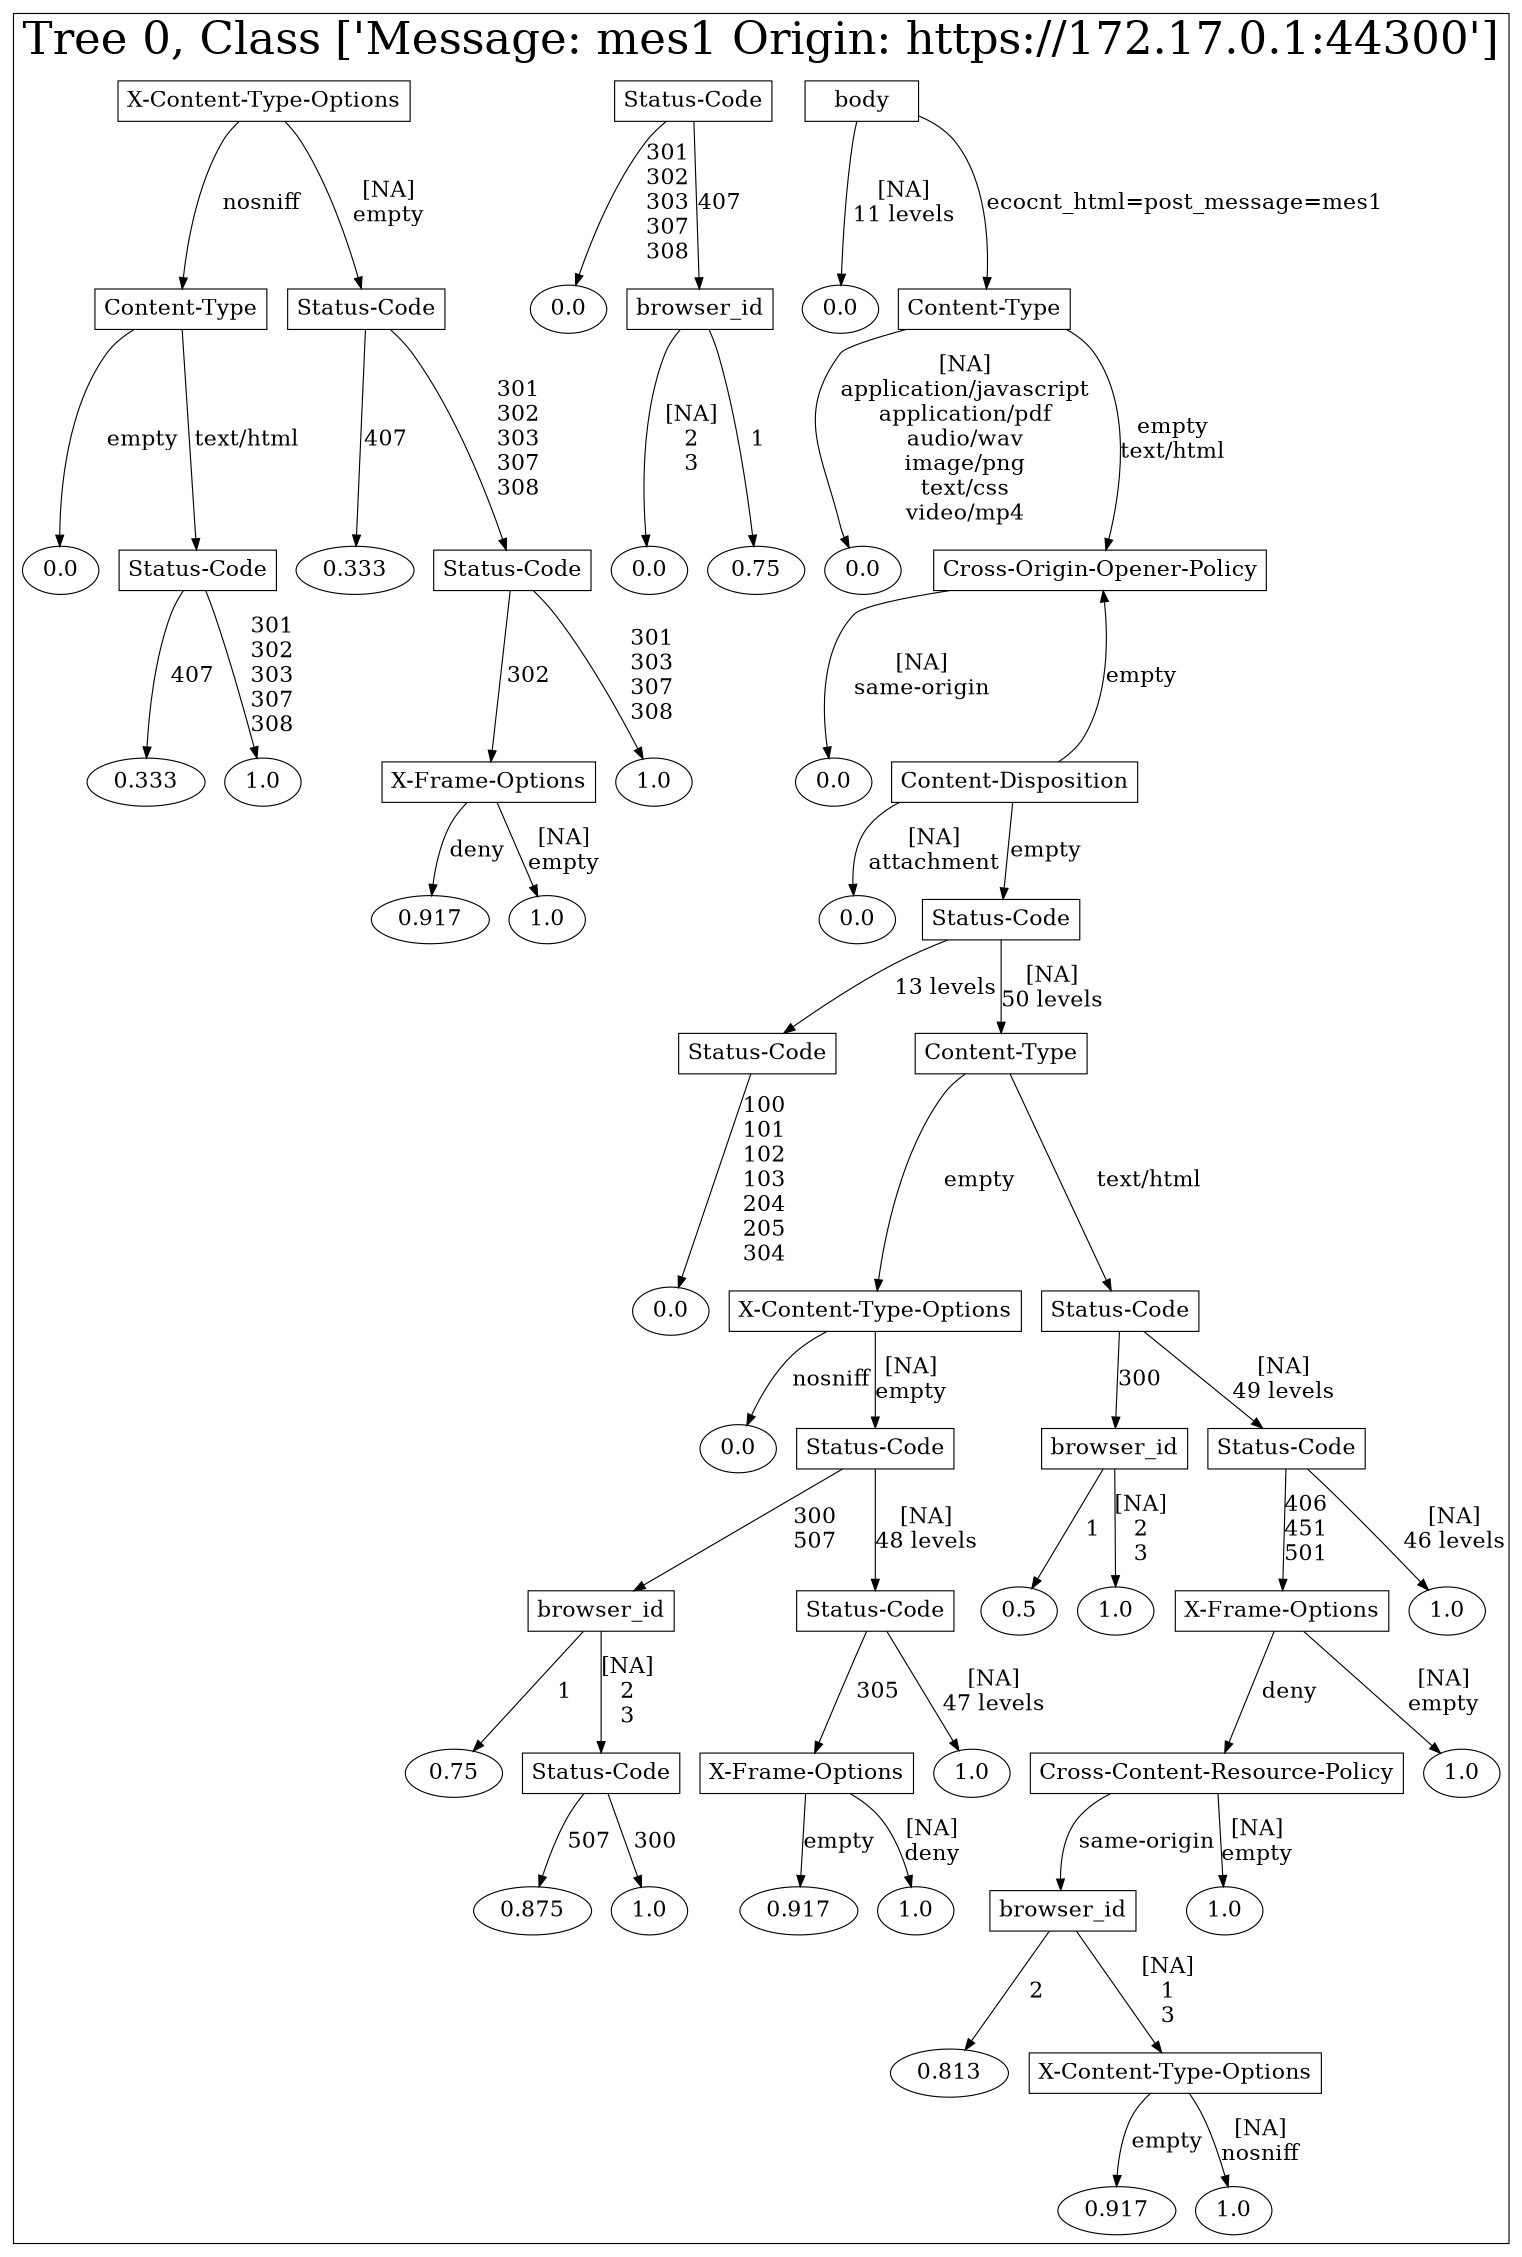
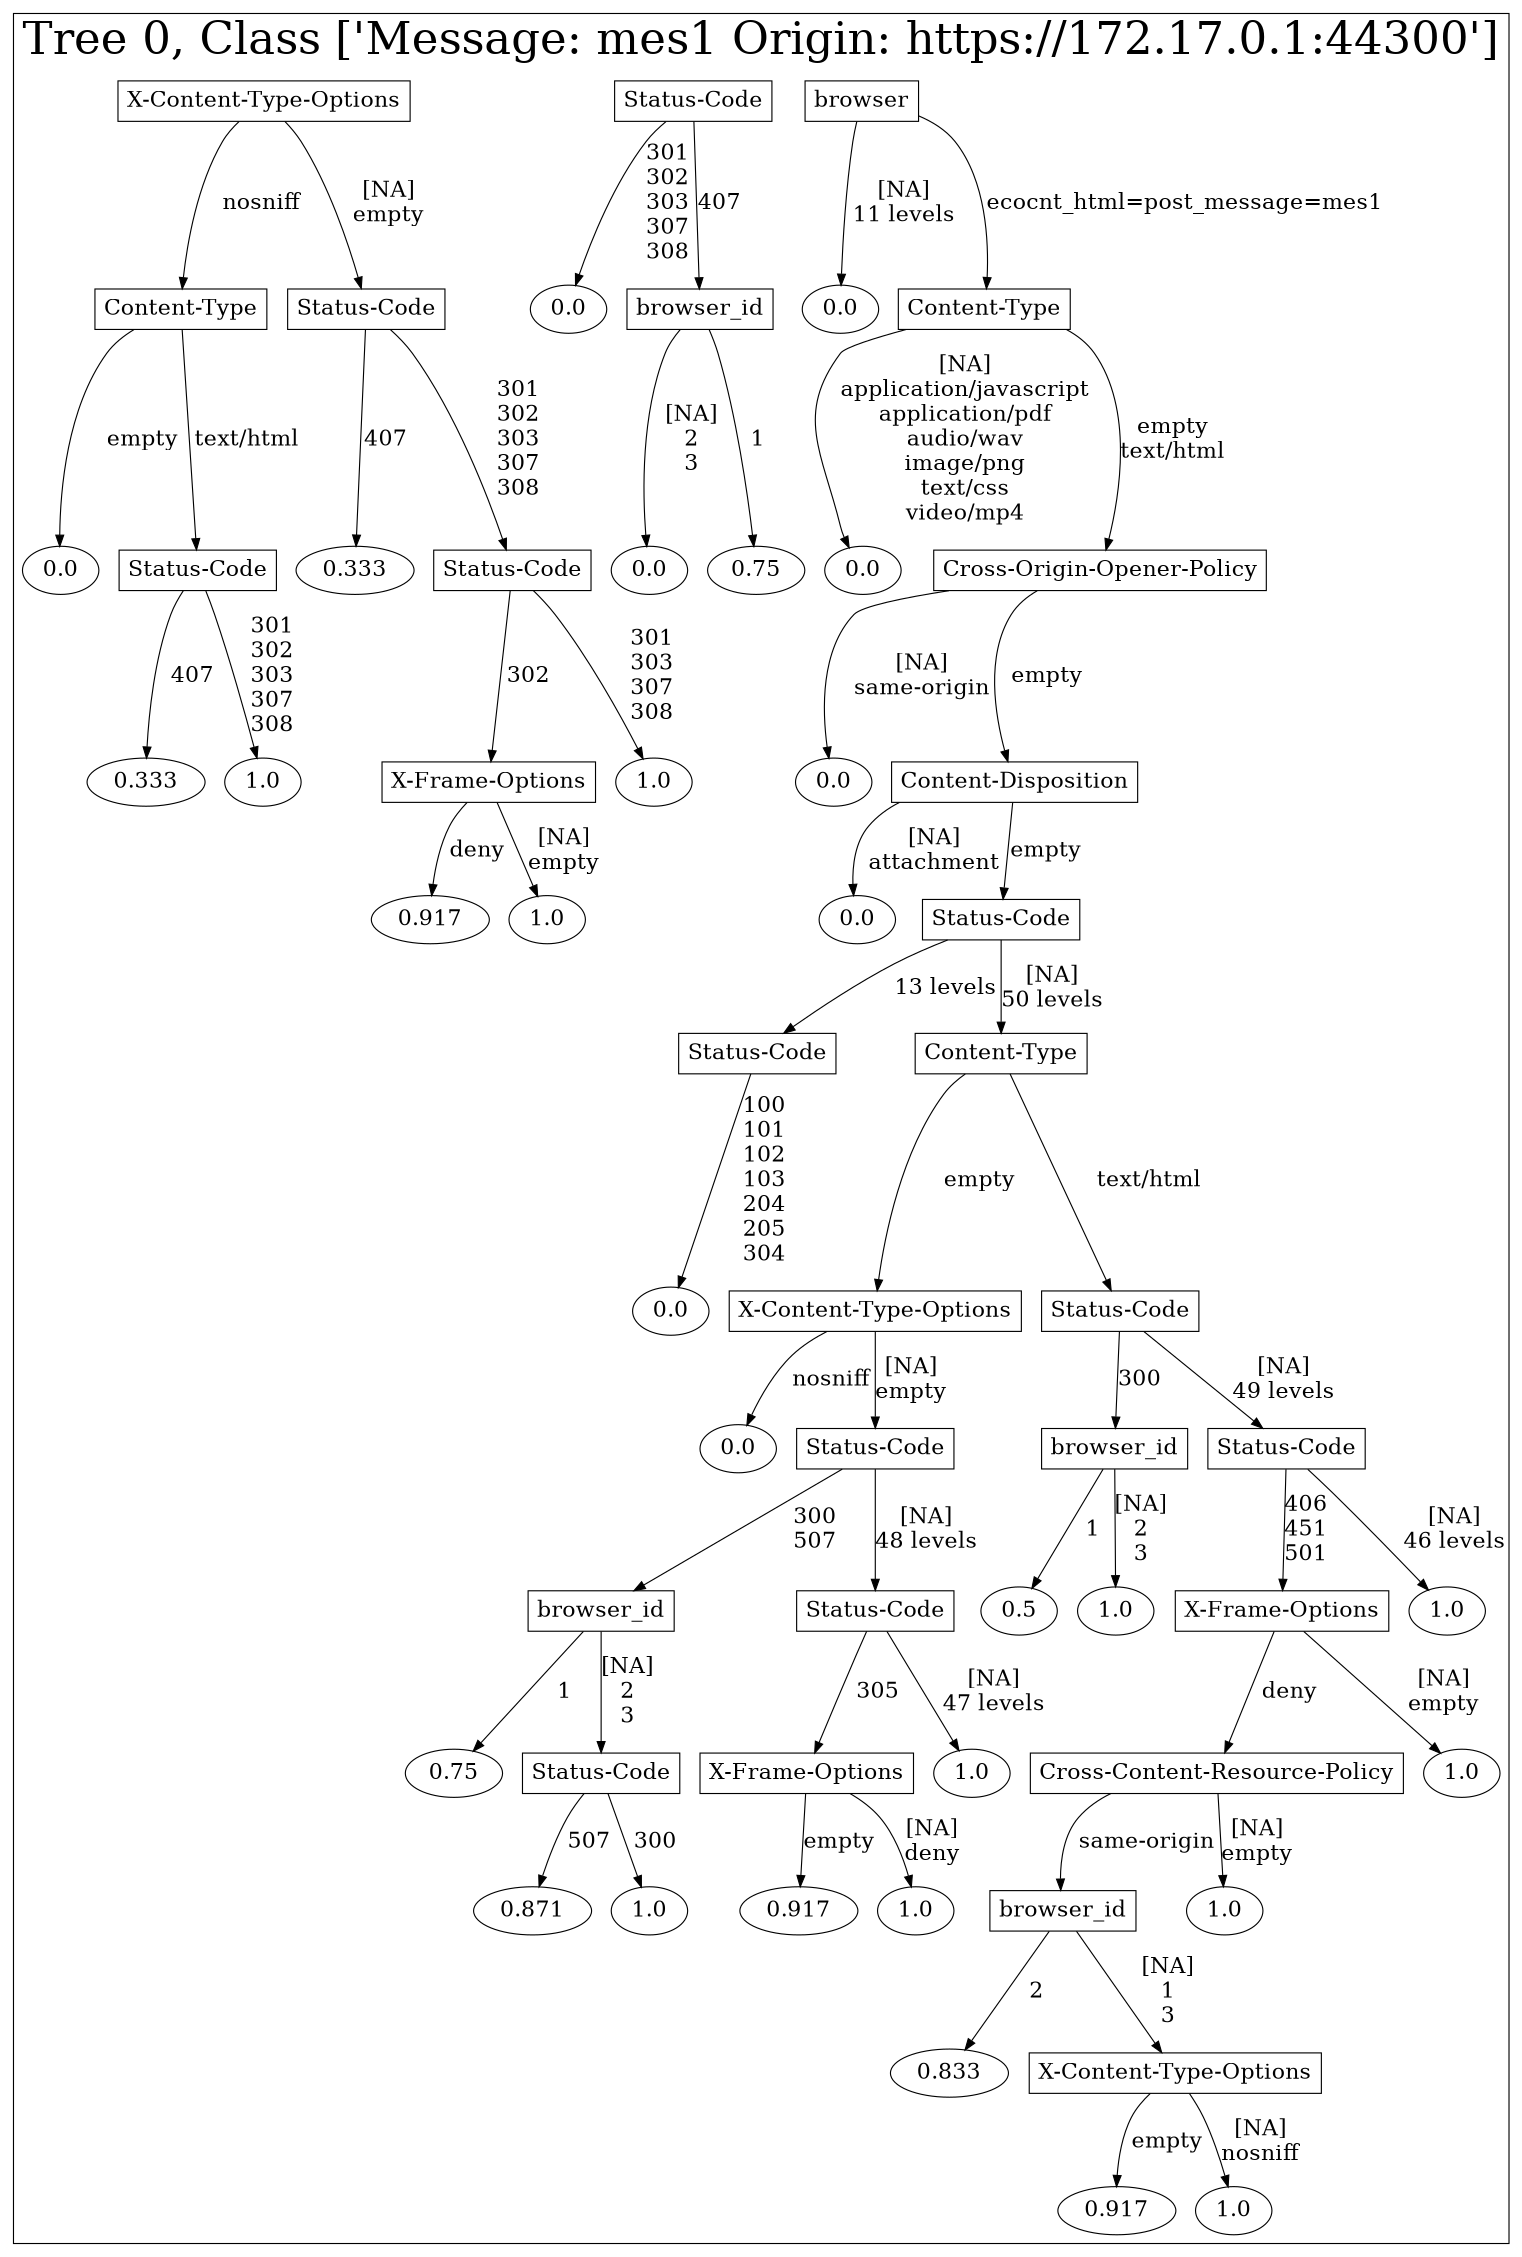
node "body": label "body" -> "browser"
edge "Content-Disposition" -> "Cross-Origin-Opener-Policy": reversed
node "0.875": label "0.875" -> "0.871"
node "0.813": label "0.813" -> "0.833"
